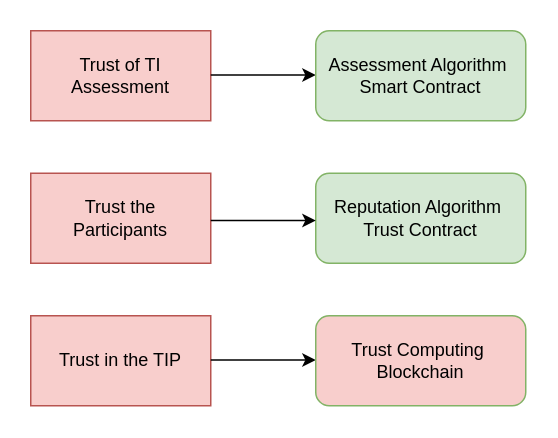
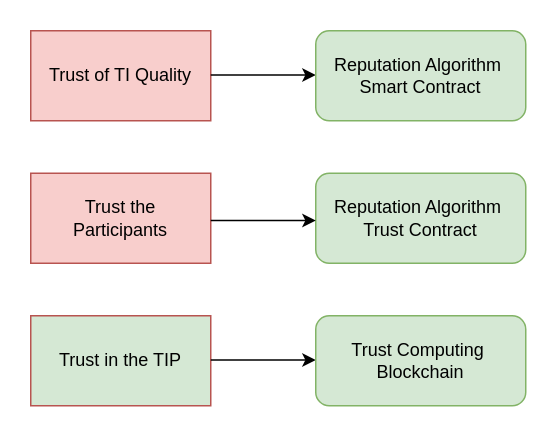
node "Trust of TI Assessment": label "Trust of TI Assessment" -> "Trust of TI Quality"
node "Assessment Algorithm Smart Contract": label "Assessment Algorithm Smart Contract" -> "Reputation Algorithm Smart Contract"
node "Trust in the TIP": fillcolor #f8cecc -> #d5e8d4
node "Trust Computing Blockchain": fillcolor #f8cecc -> #d5e8d4
